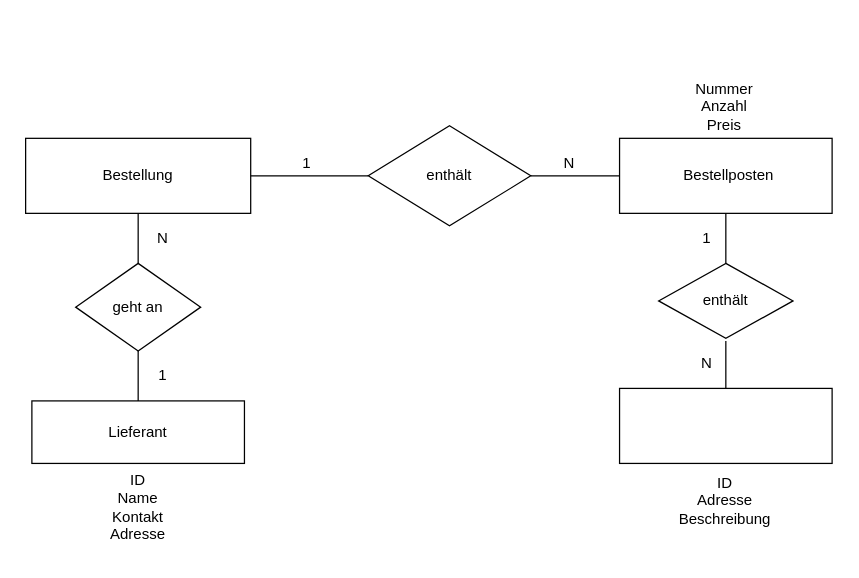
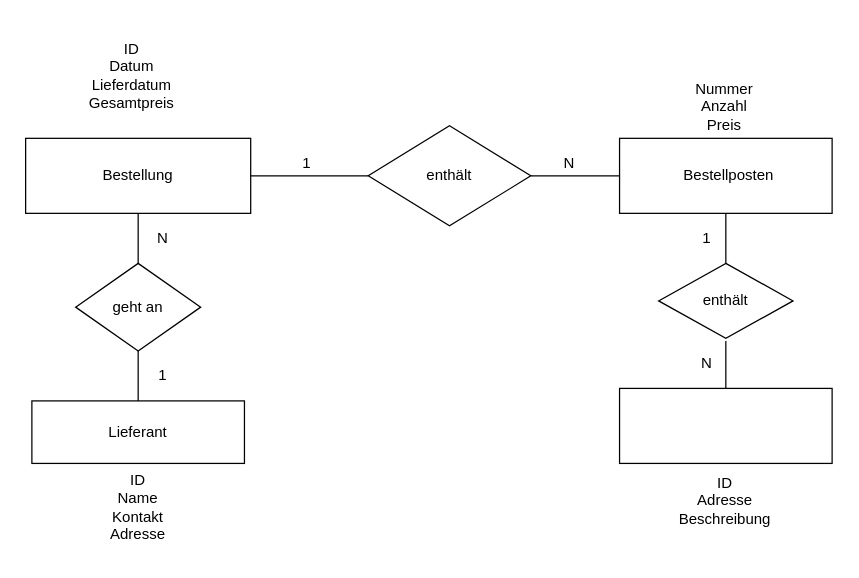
node "ID Datum Lieferdatum Gesamtpreis": added
